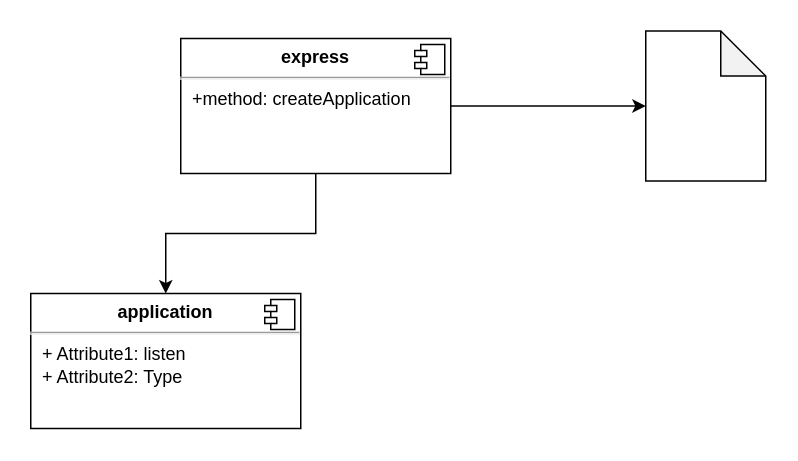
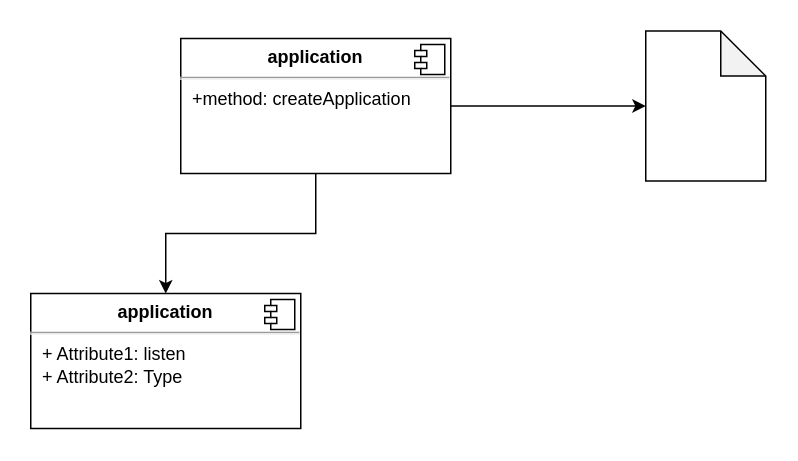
node "express +method: createApplication": label "express +method: createApplication" -> "application +method: createApplication"
